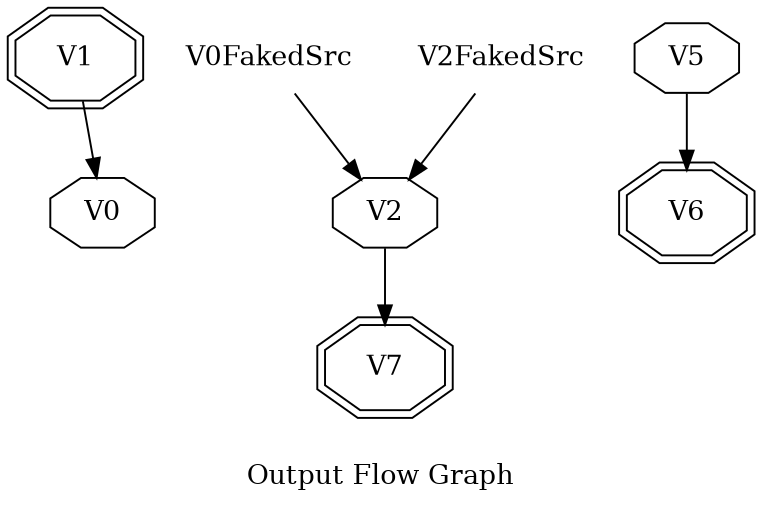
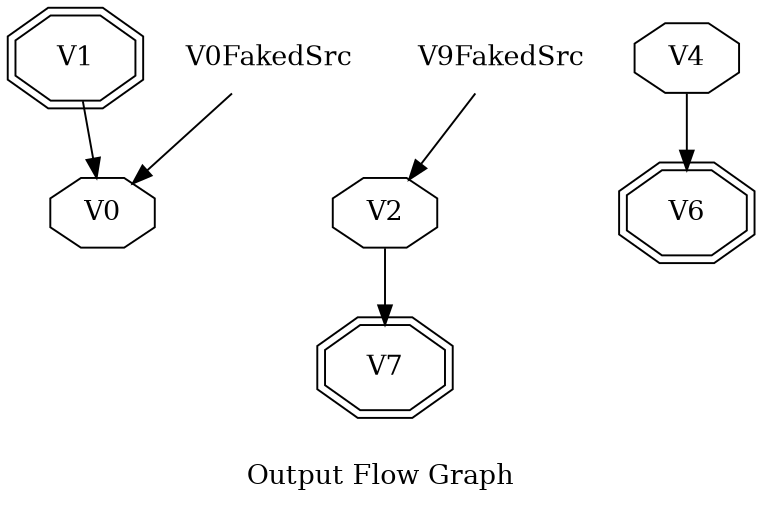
node "V2FakedSrc": label "V2FakedSrc" -> "V9FakedSrc"
node "V5": label "V5" -> "V4"
edge "V0FakedSrc" -> "V2": now "V0FakedSrc" -> "V0"
